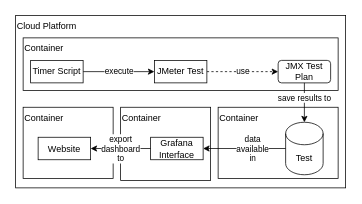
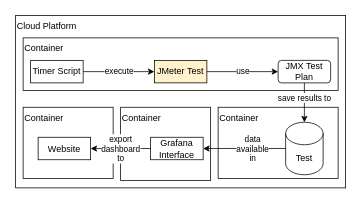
node "JMeter Test": fillcolor #ffffff -> #fff2cc
edge "JMeter Test" -> "JMX Test Plan": style dashed -> solid
